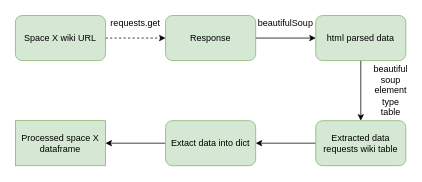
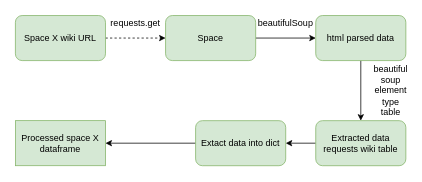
node "Response": label "Response" -> "Space"
node "Extact data into dict": moved (210, 143) -> (240, 143)
